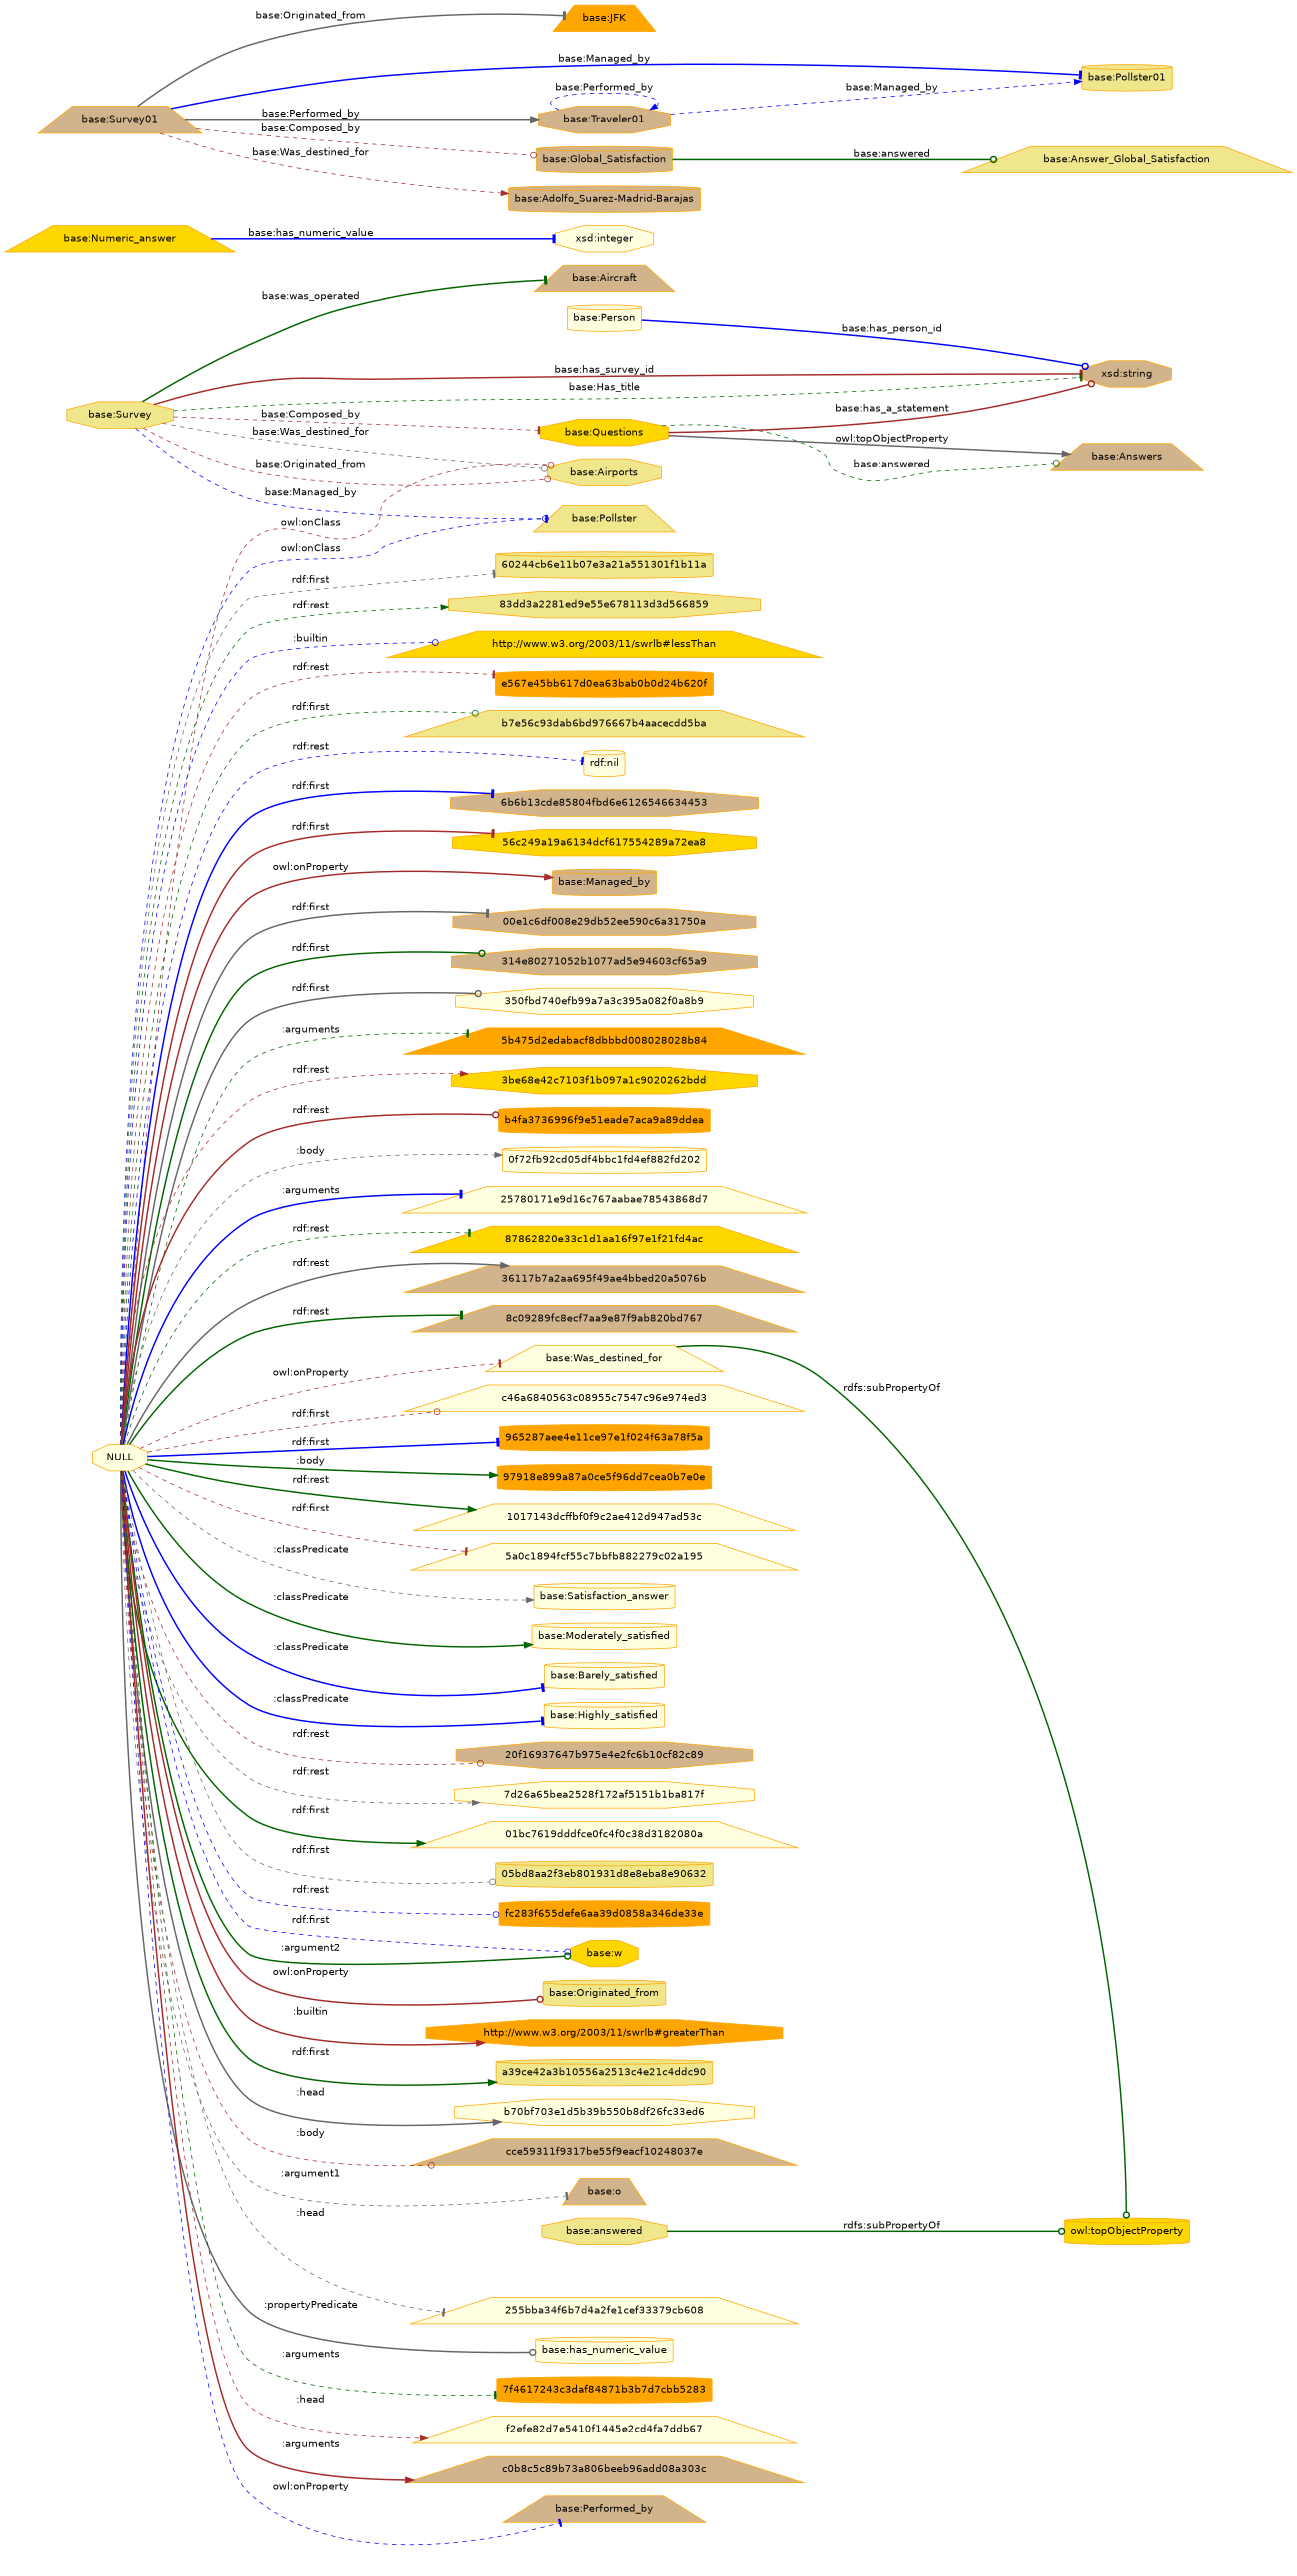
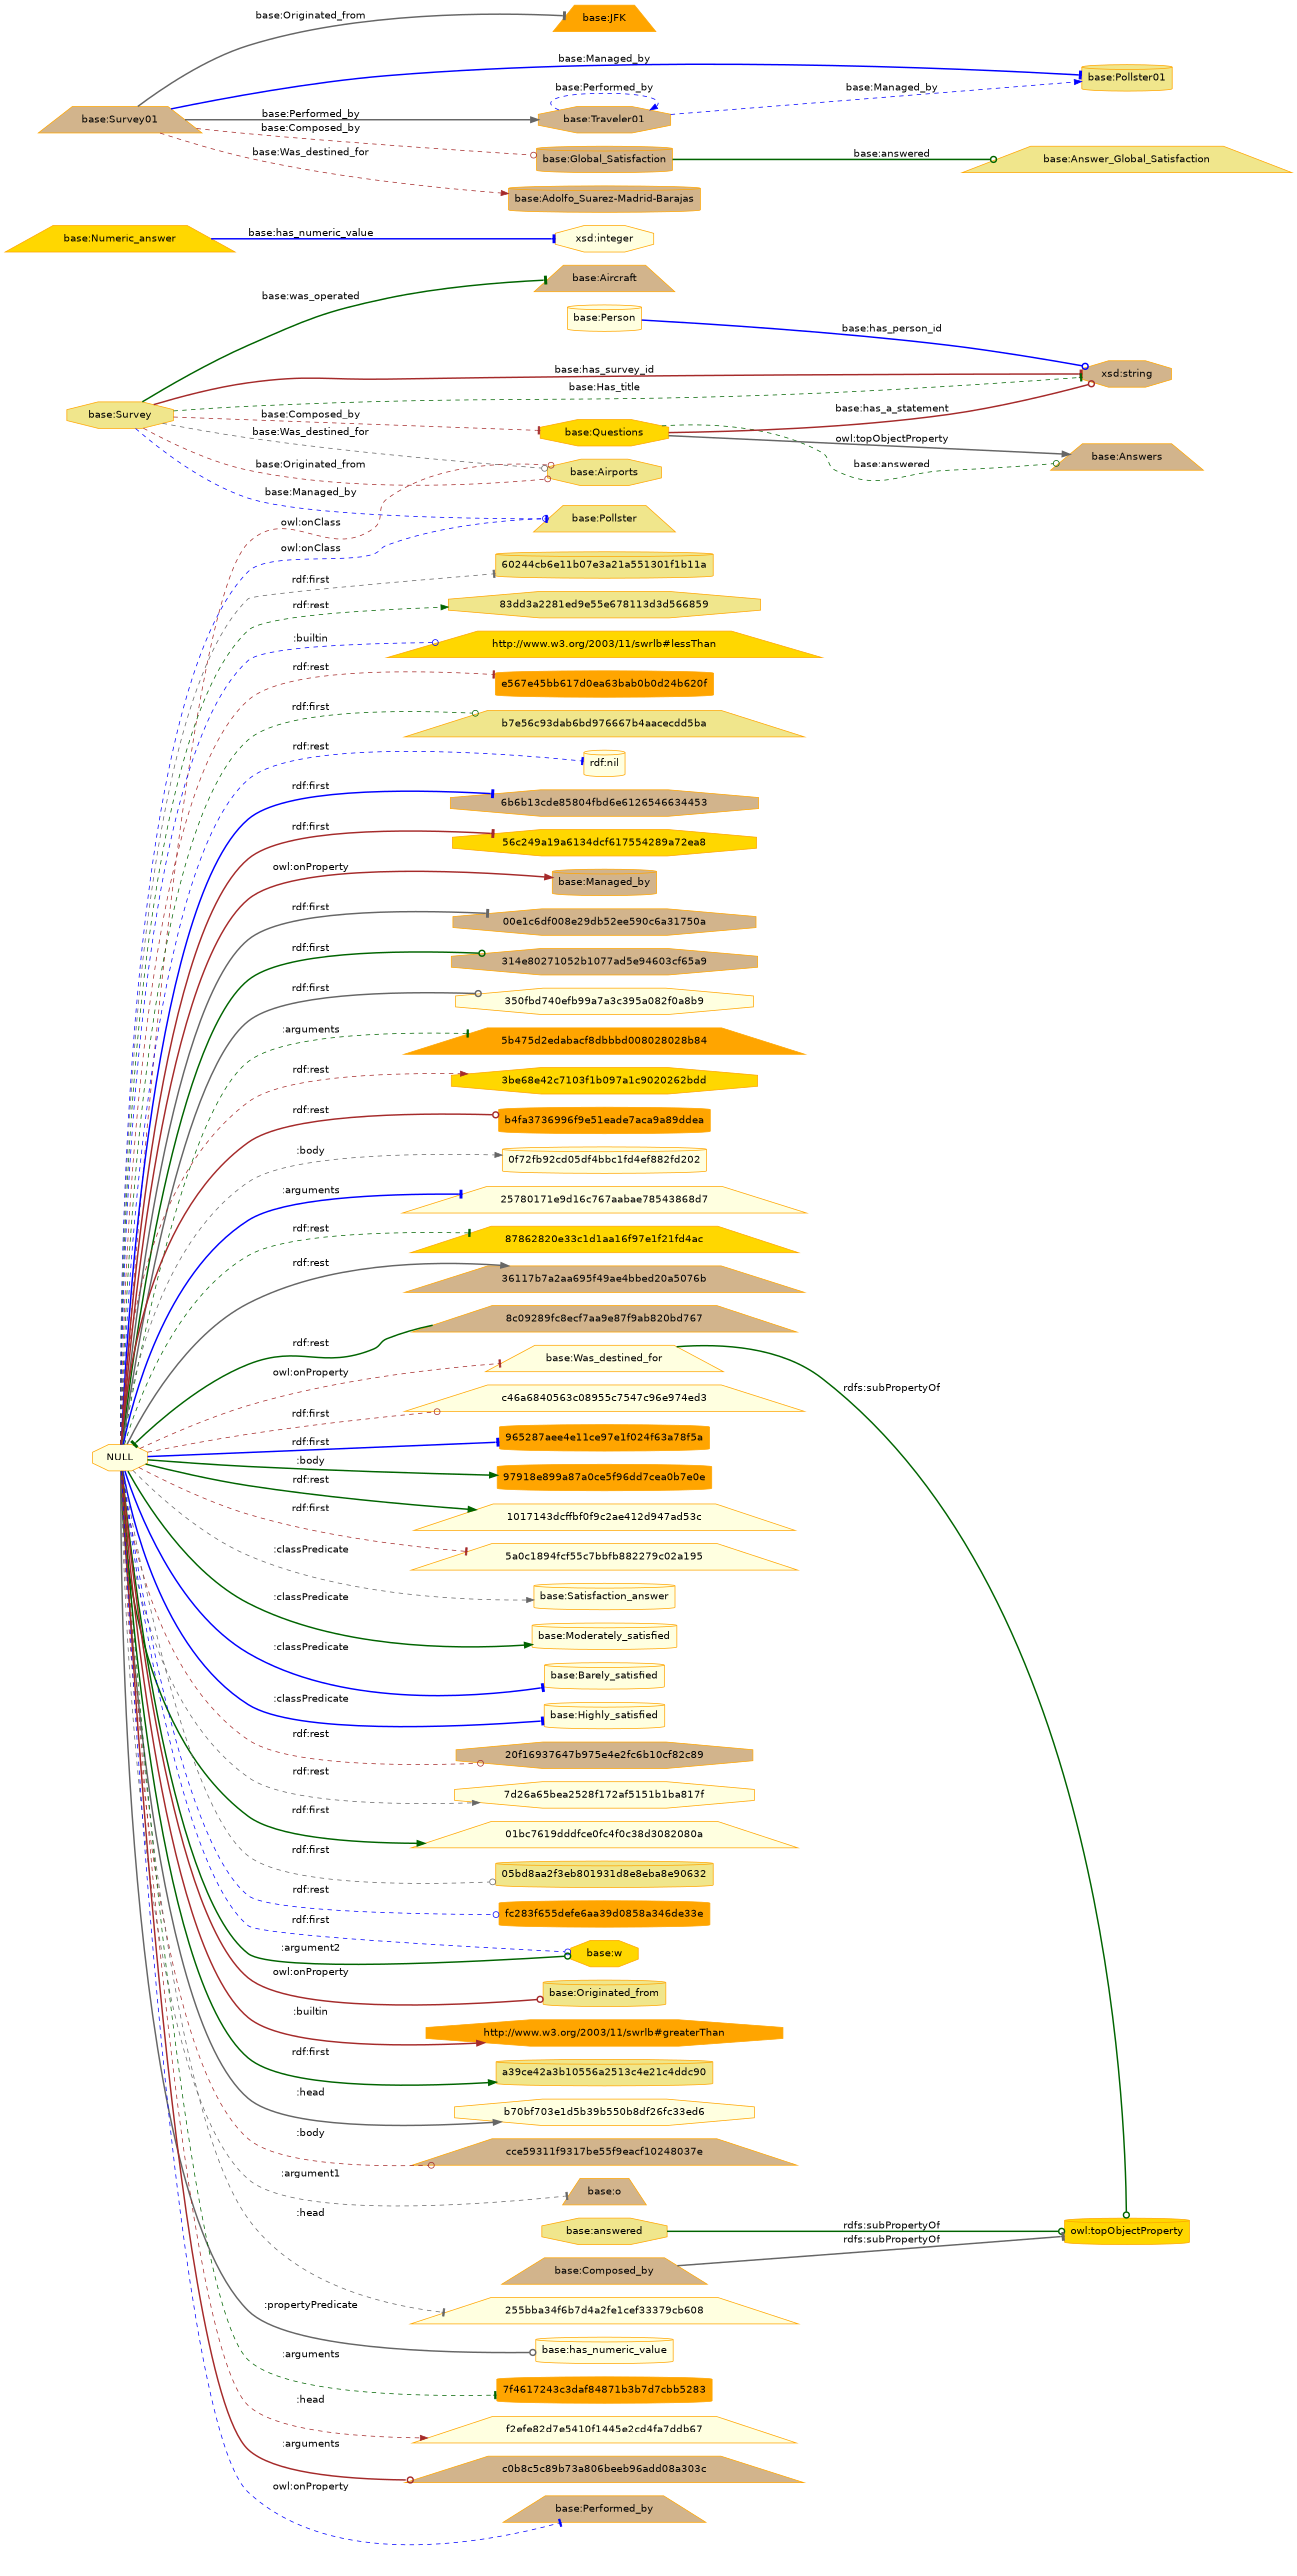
edge "NULL" -> "8c09289fc8ecf7aa9e87f9ab820bd767": reversed
node "01bc7619dddfce0fc4f0c38d3182080a": label "01bc7619dddfce0fc4f0c38d3182080a" -> "01bc7619dddfce0fc4f0c38d3082080a"
edge "NULL" -> "c0b8c5c89b73a806beeb96add08a303c": arrowhead normal -> odot
node "base:Composed_by": added
